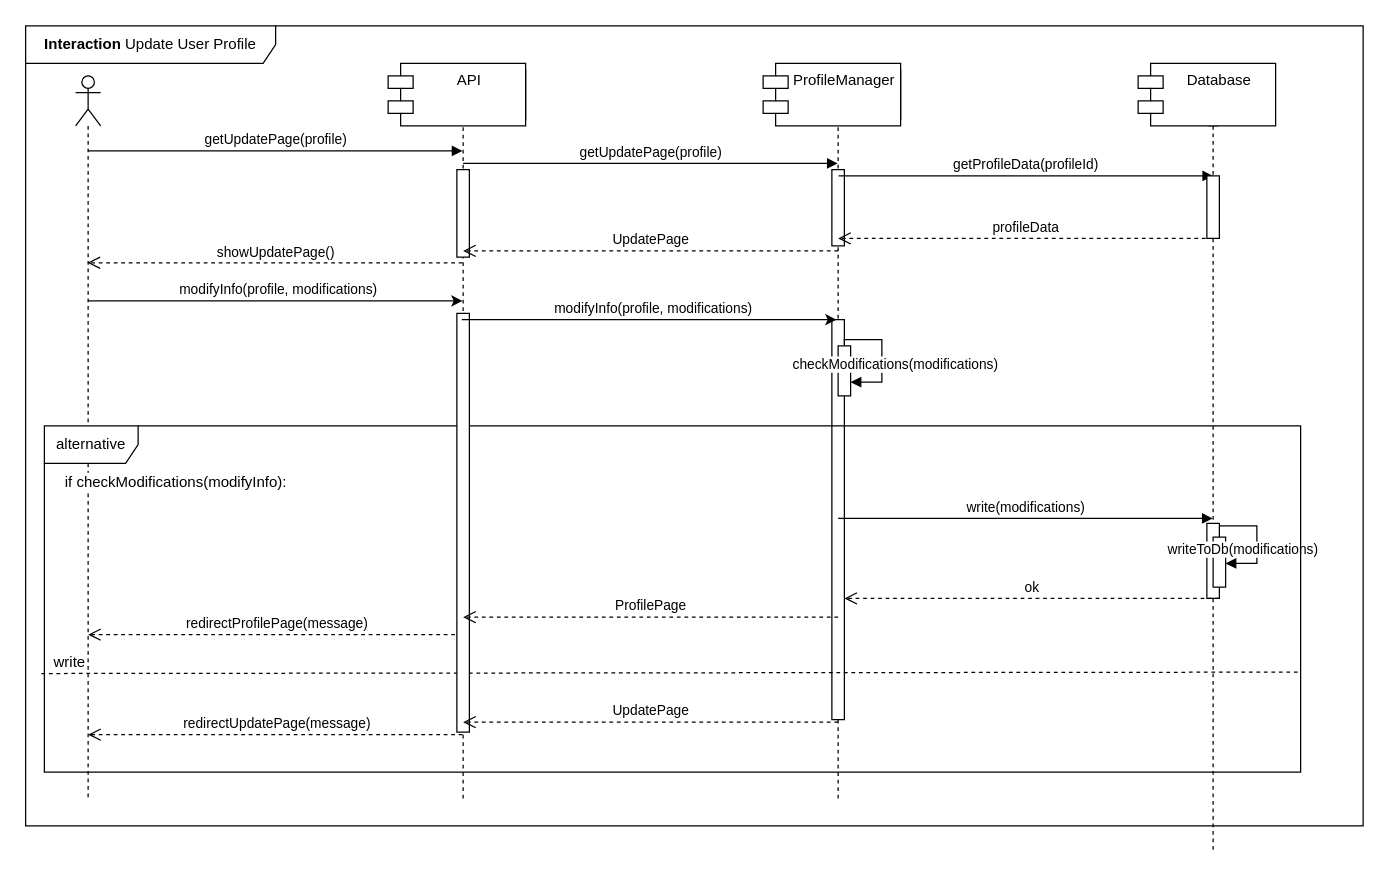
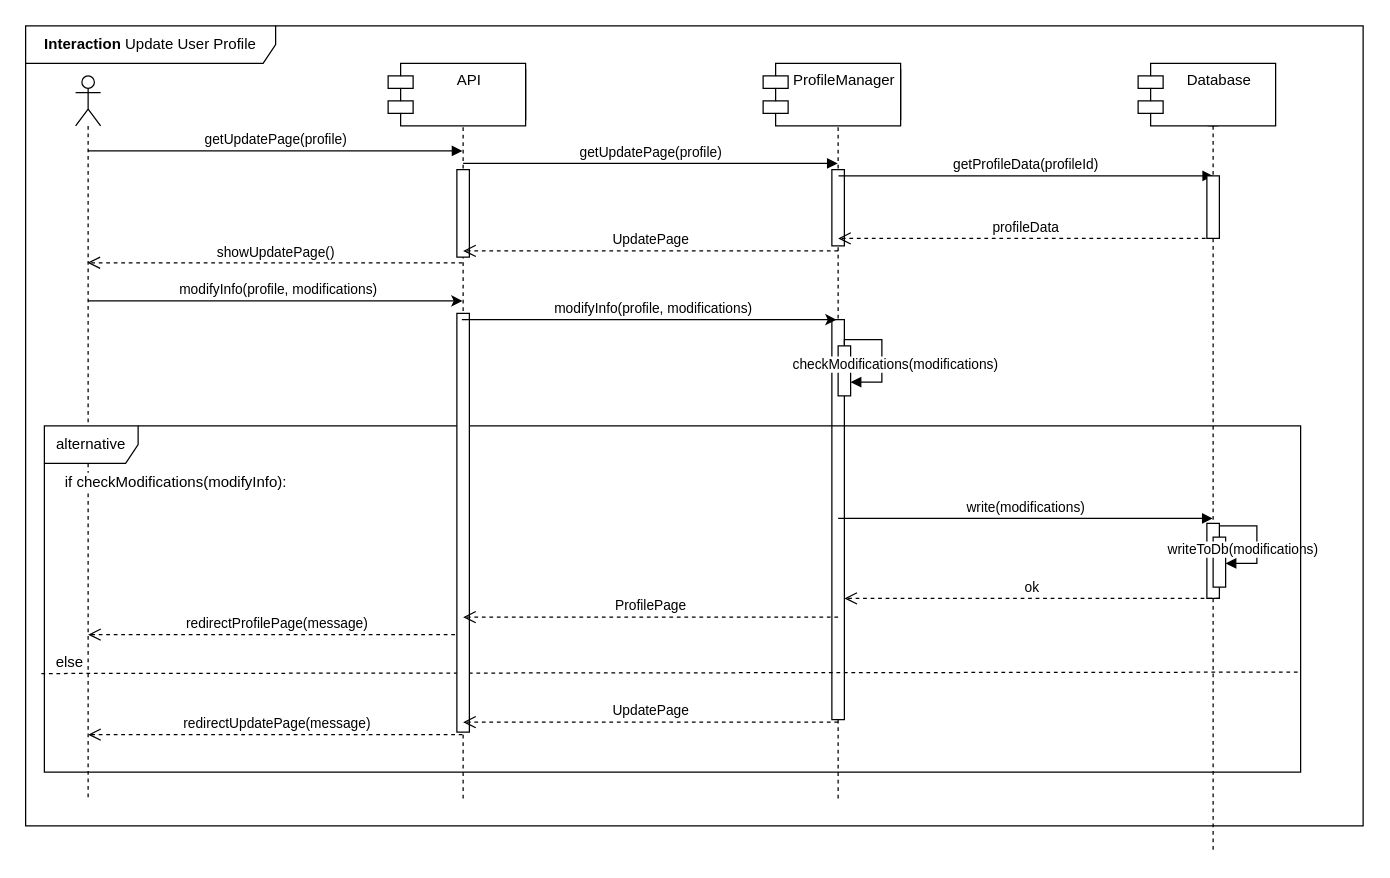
node "write": label "write" -> "else"
